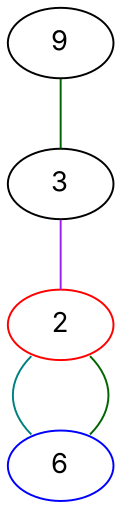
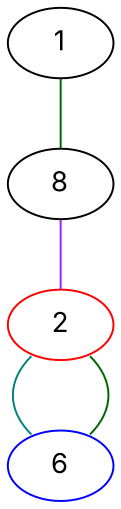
node "9": label "9" -> "1"
node "3": label "3" -> "8"
